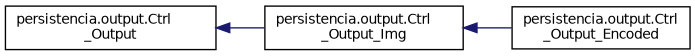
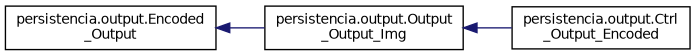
node "persistencia.output.Ctrl _Output": label "persistencia.output.Ctrl _Output" -> "persistencia.output.Encoded _Output"
node "persistencia.output.Ctrl _Output_Img": label "persistencia.output.Ctrl _Output_Img" -> "persistencia.output.Output _Output_Img"
